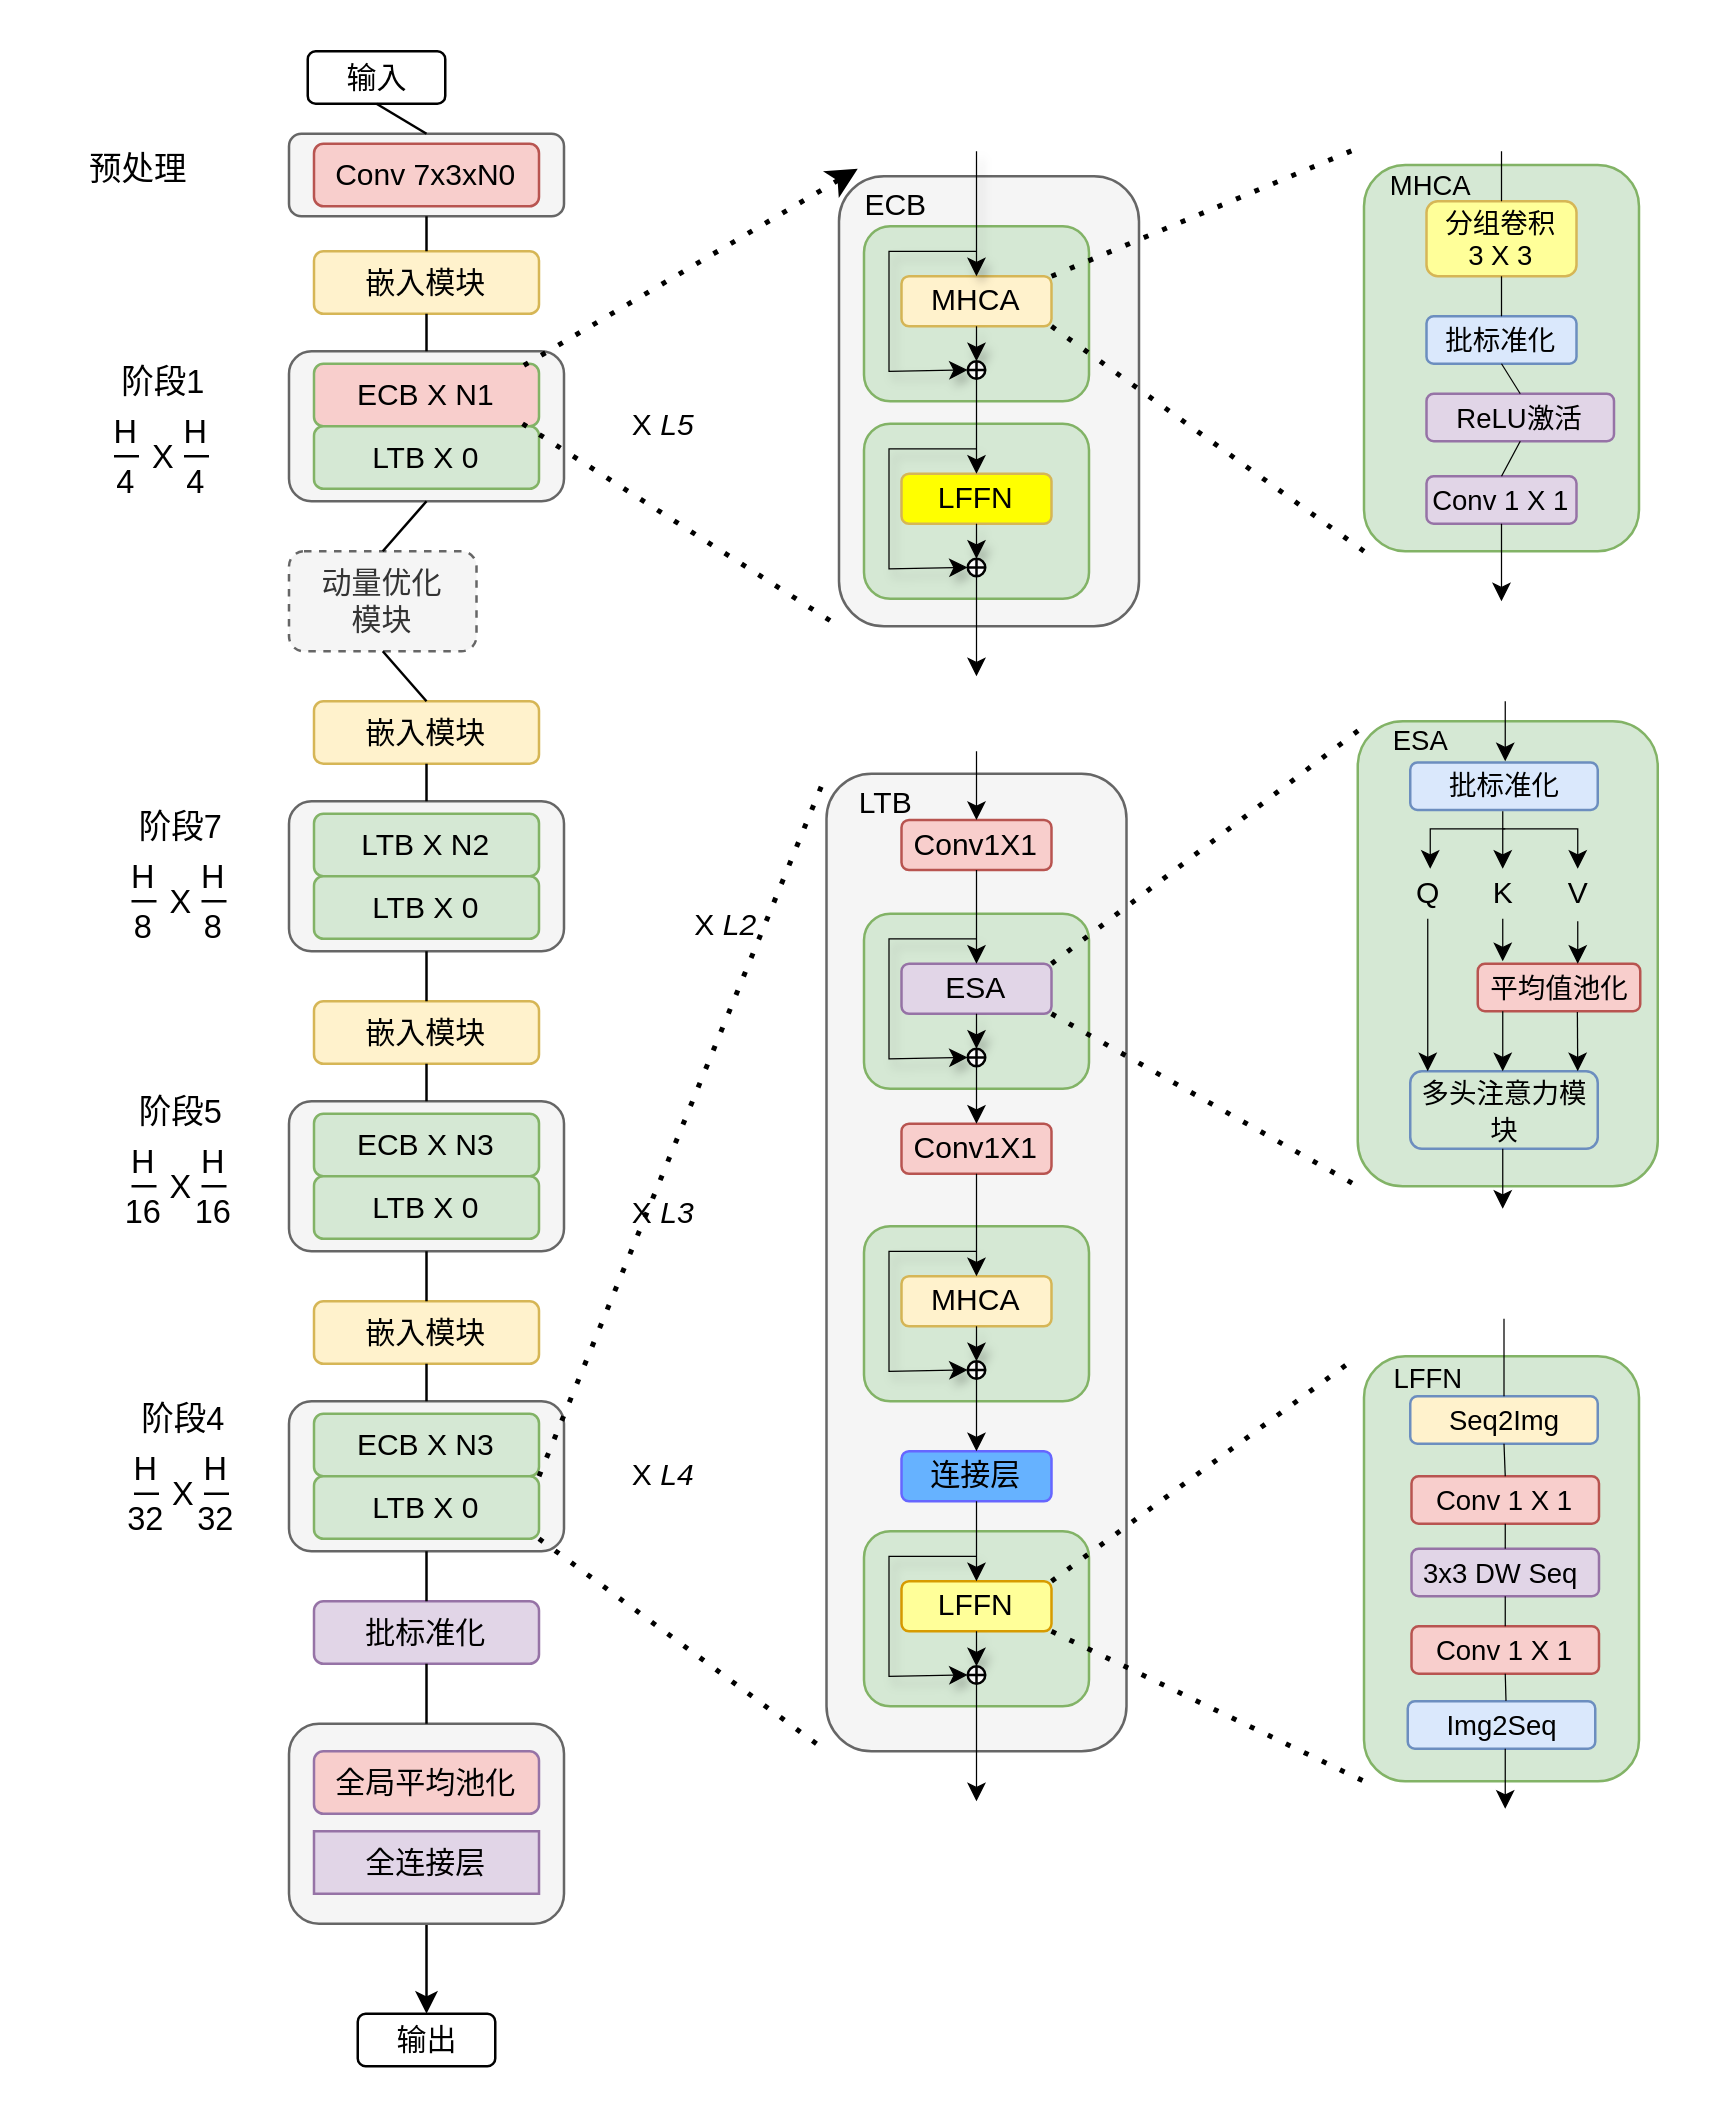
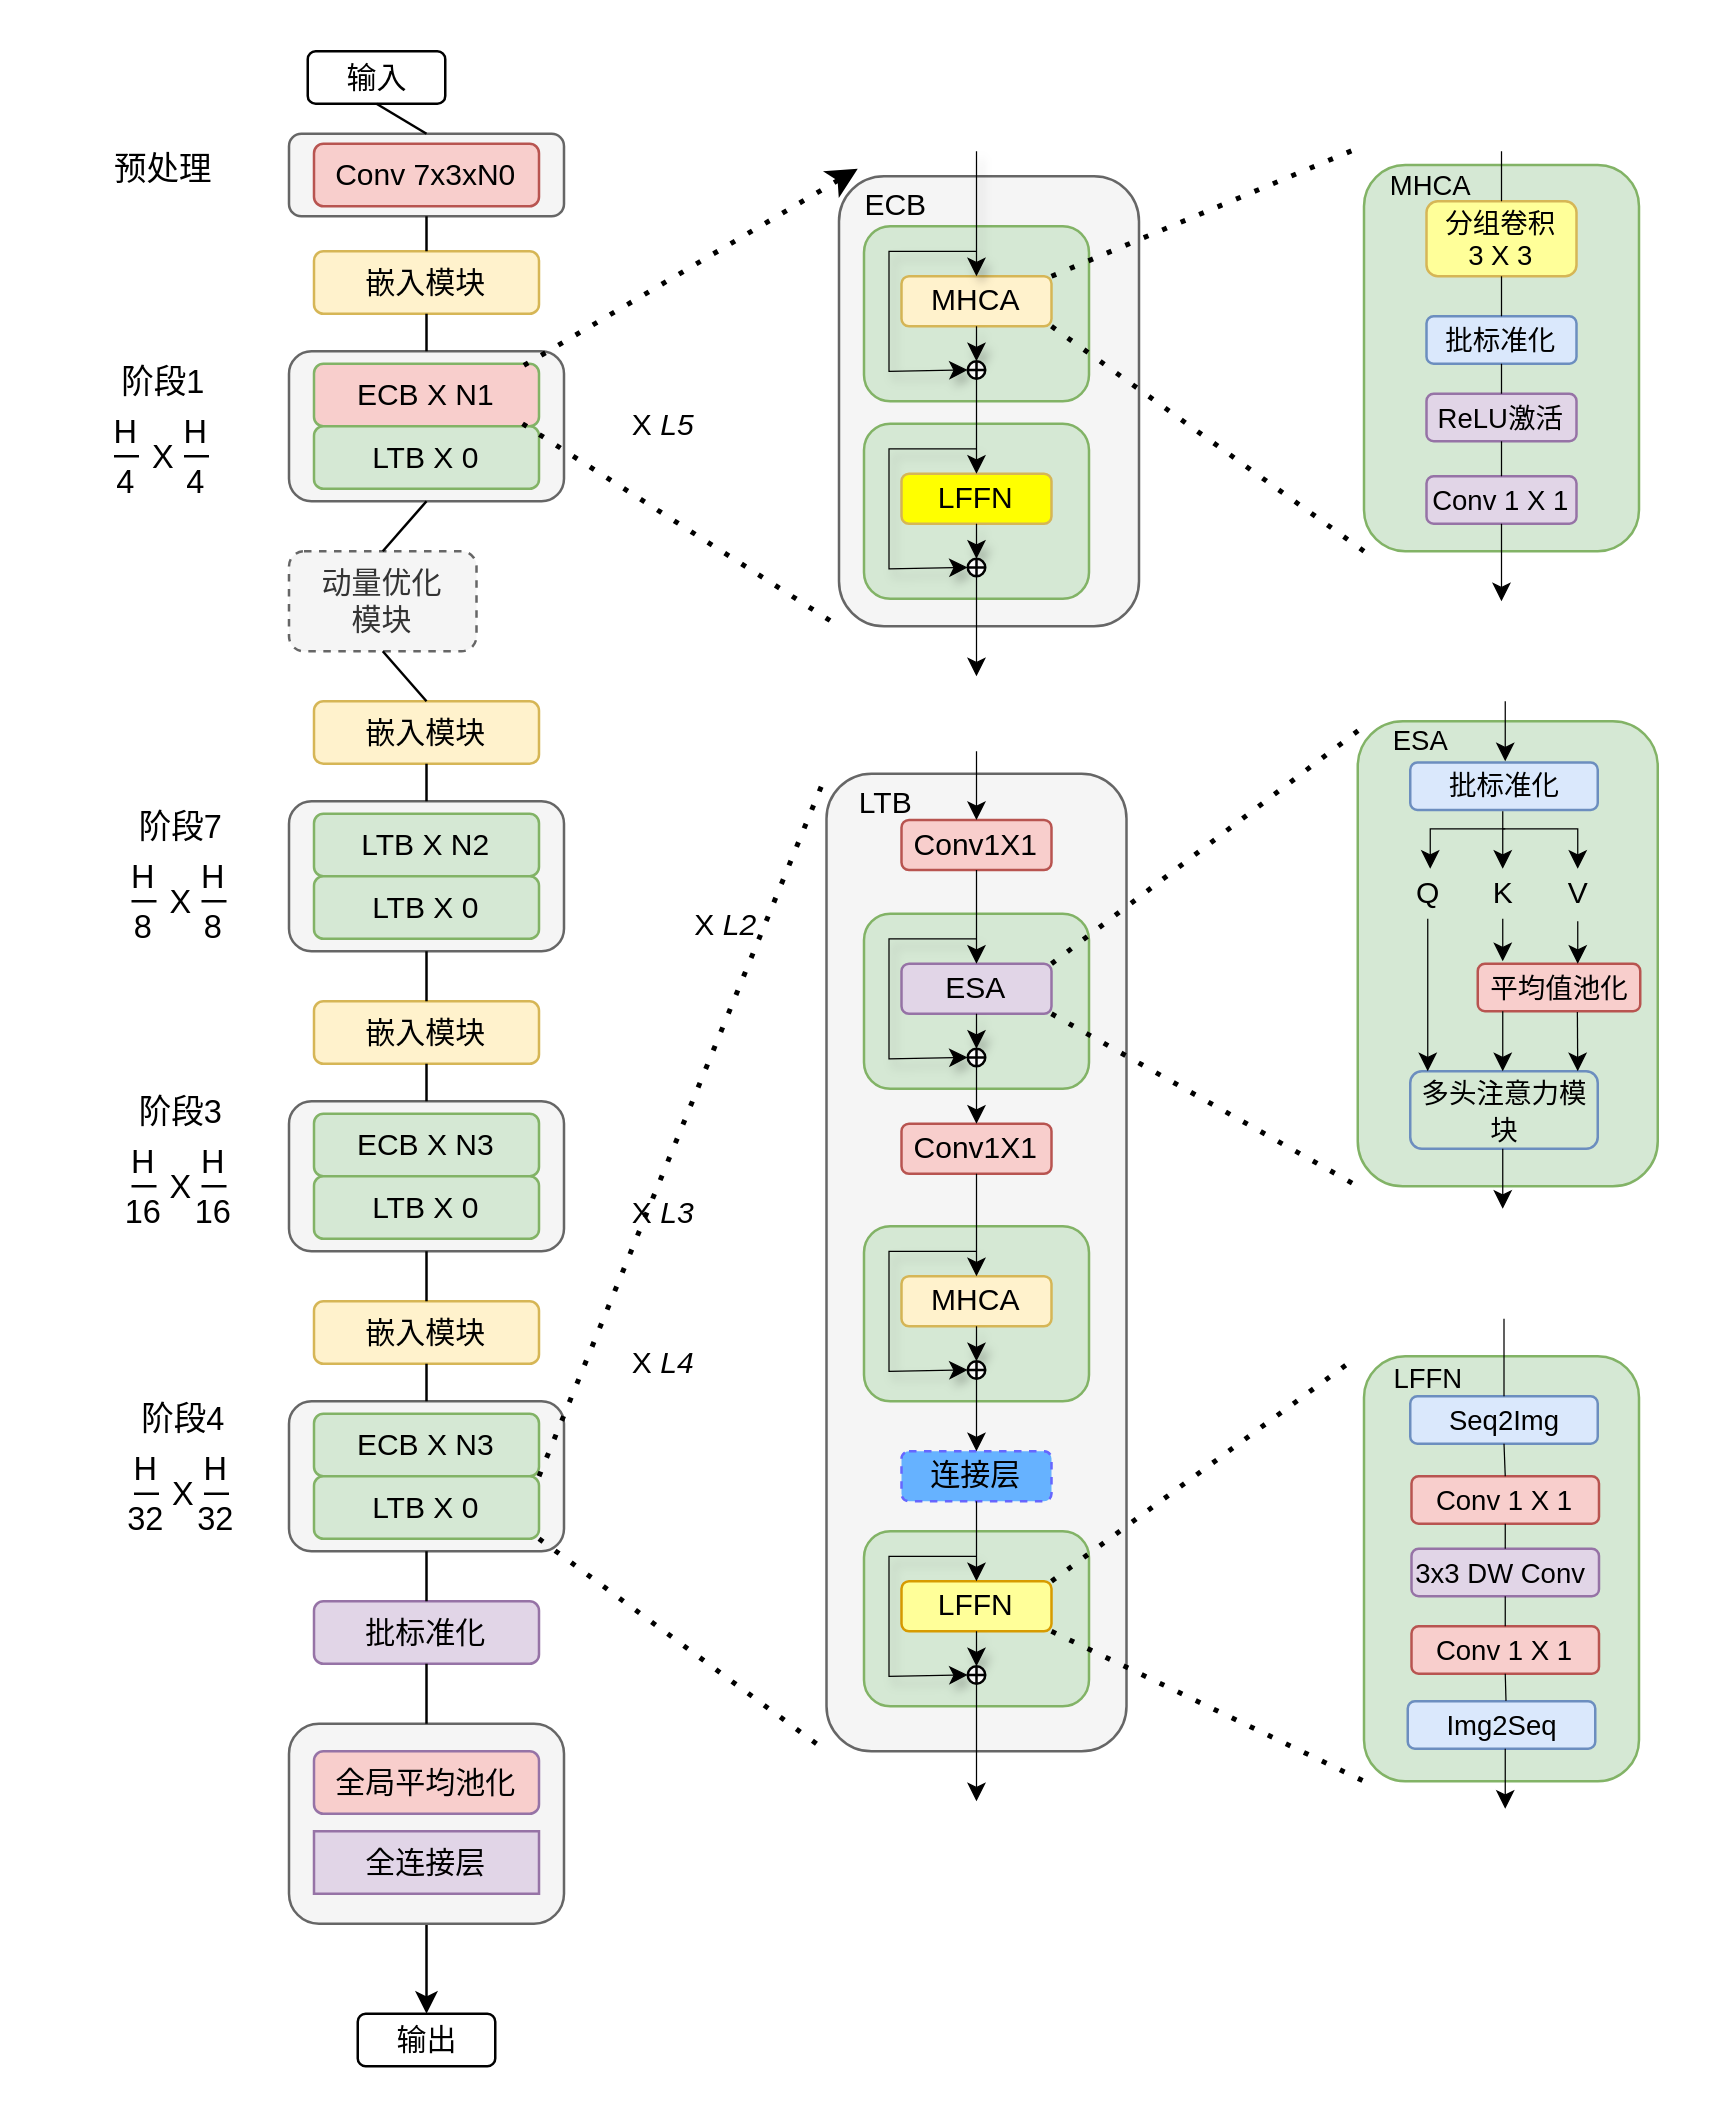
node "预处理": moved (139, 169) -> (164, 169)
node "ReLU激活": size 188x48 -> 150x48
node "阶段5": label "阶段5" -> "阶段3"
node "Seq2Img": fillcolor #fff2cc -> #dae8fc
node "X L4": moved (664, 1476) -> (664, 1364)
node "连接层": style solid -> dashed
node "3x3 DW Seq": label "3x3 DW Seq" -> "3x3 DW Conv"
